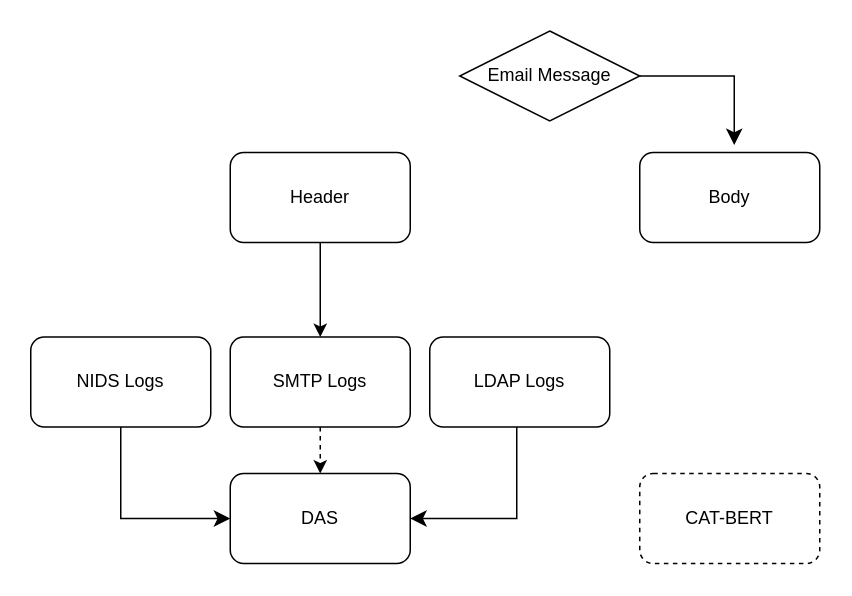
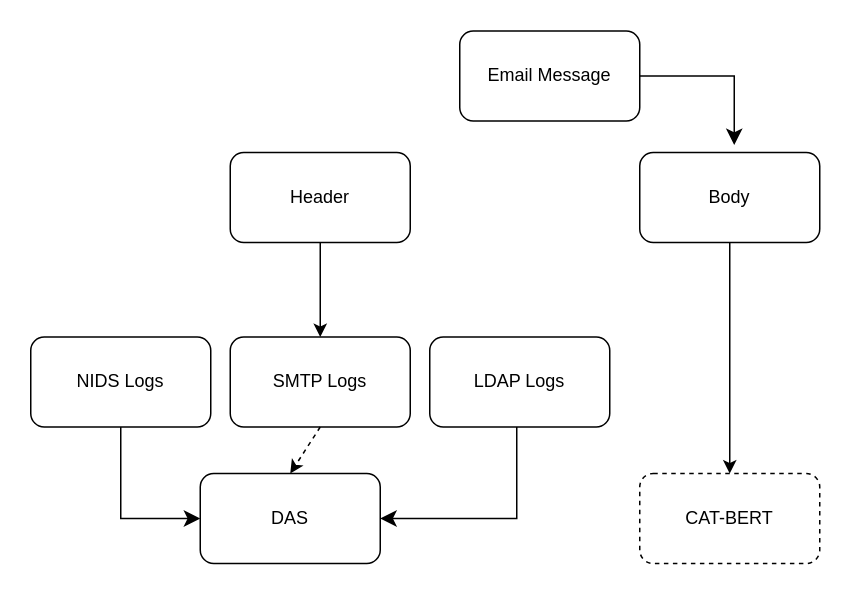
node "Email Message": shape diamond -> rounded rectangle
edge "Body" -> "CAT-BERT": added
node "DAS": moved (320, 518) -> (290, 518)
